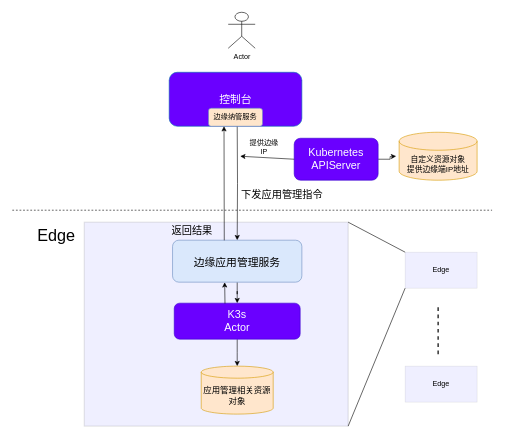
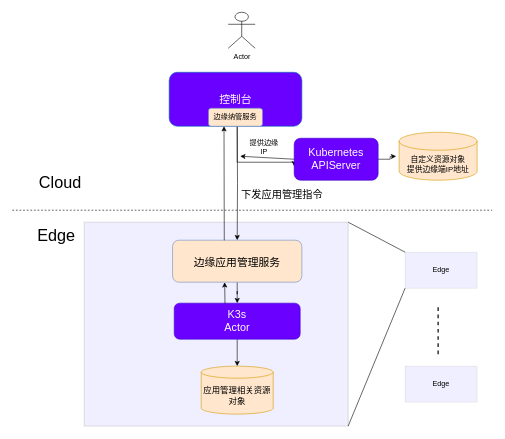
edge "控制台" -> "Kubernetes APIServer": added
node "Cloud": added
node "返回结果": removed
node "边缘应用管理服务": fillcolor #dae8fc -> #ffe6cc
